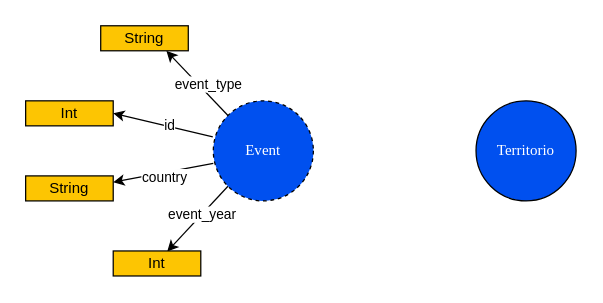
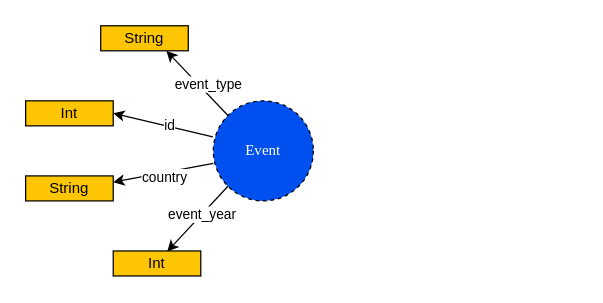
node "Territorio": removed
